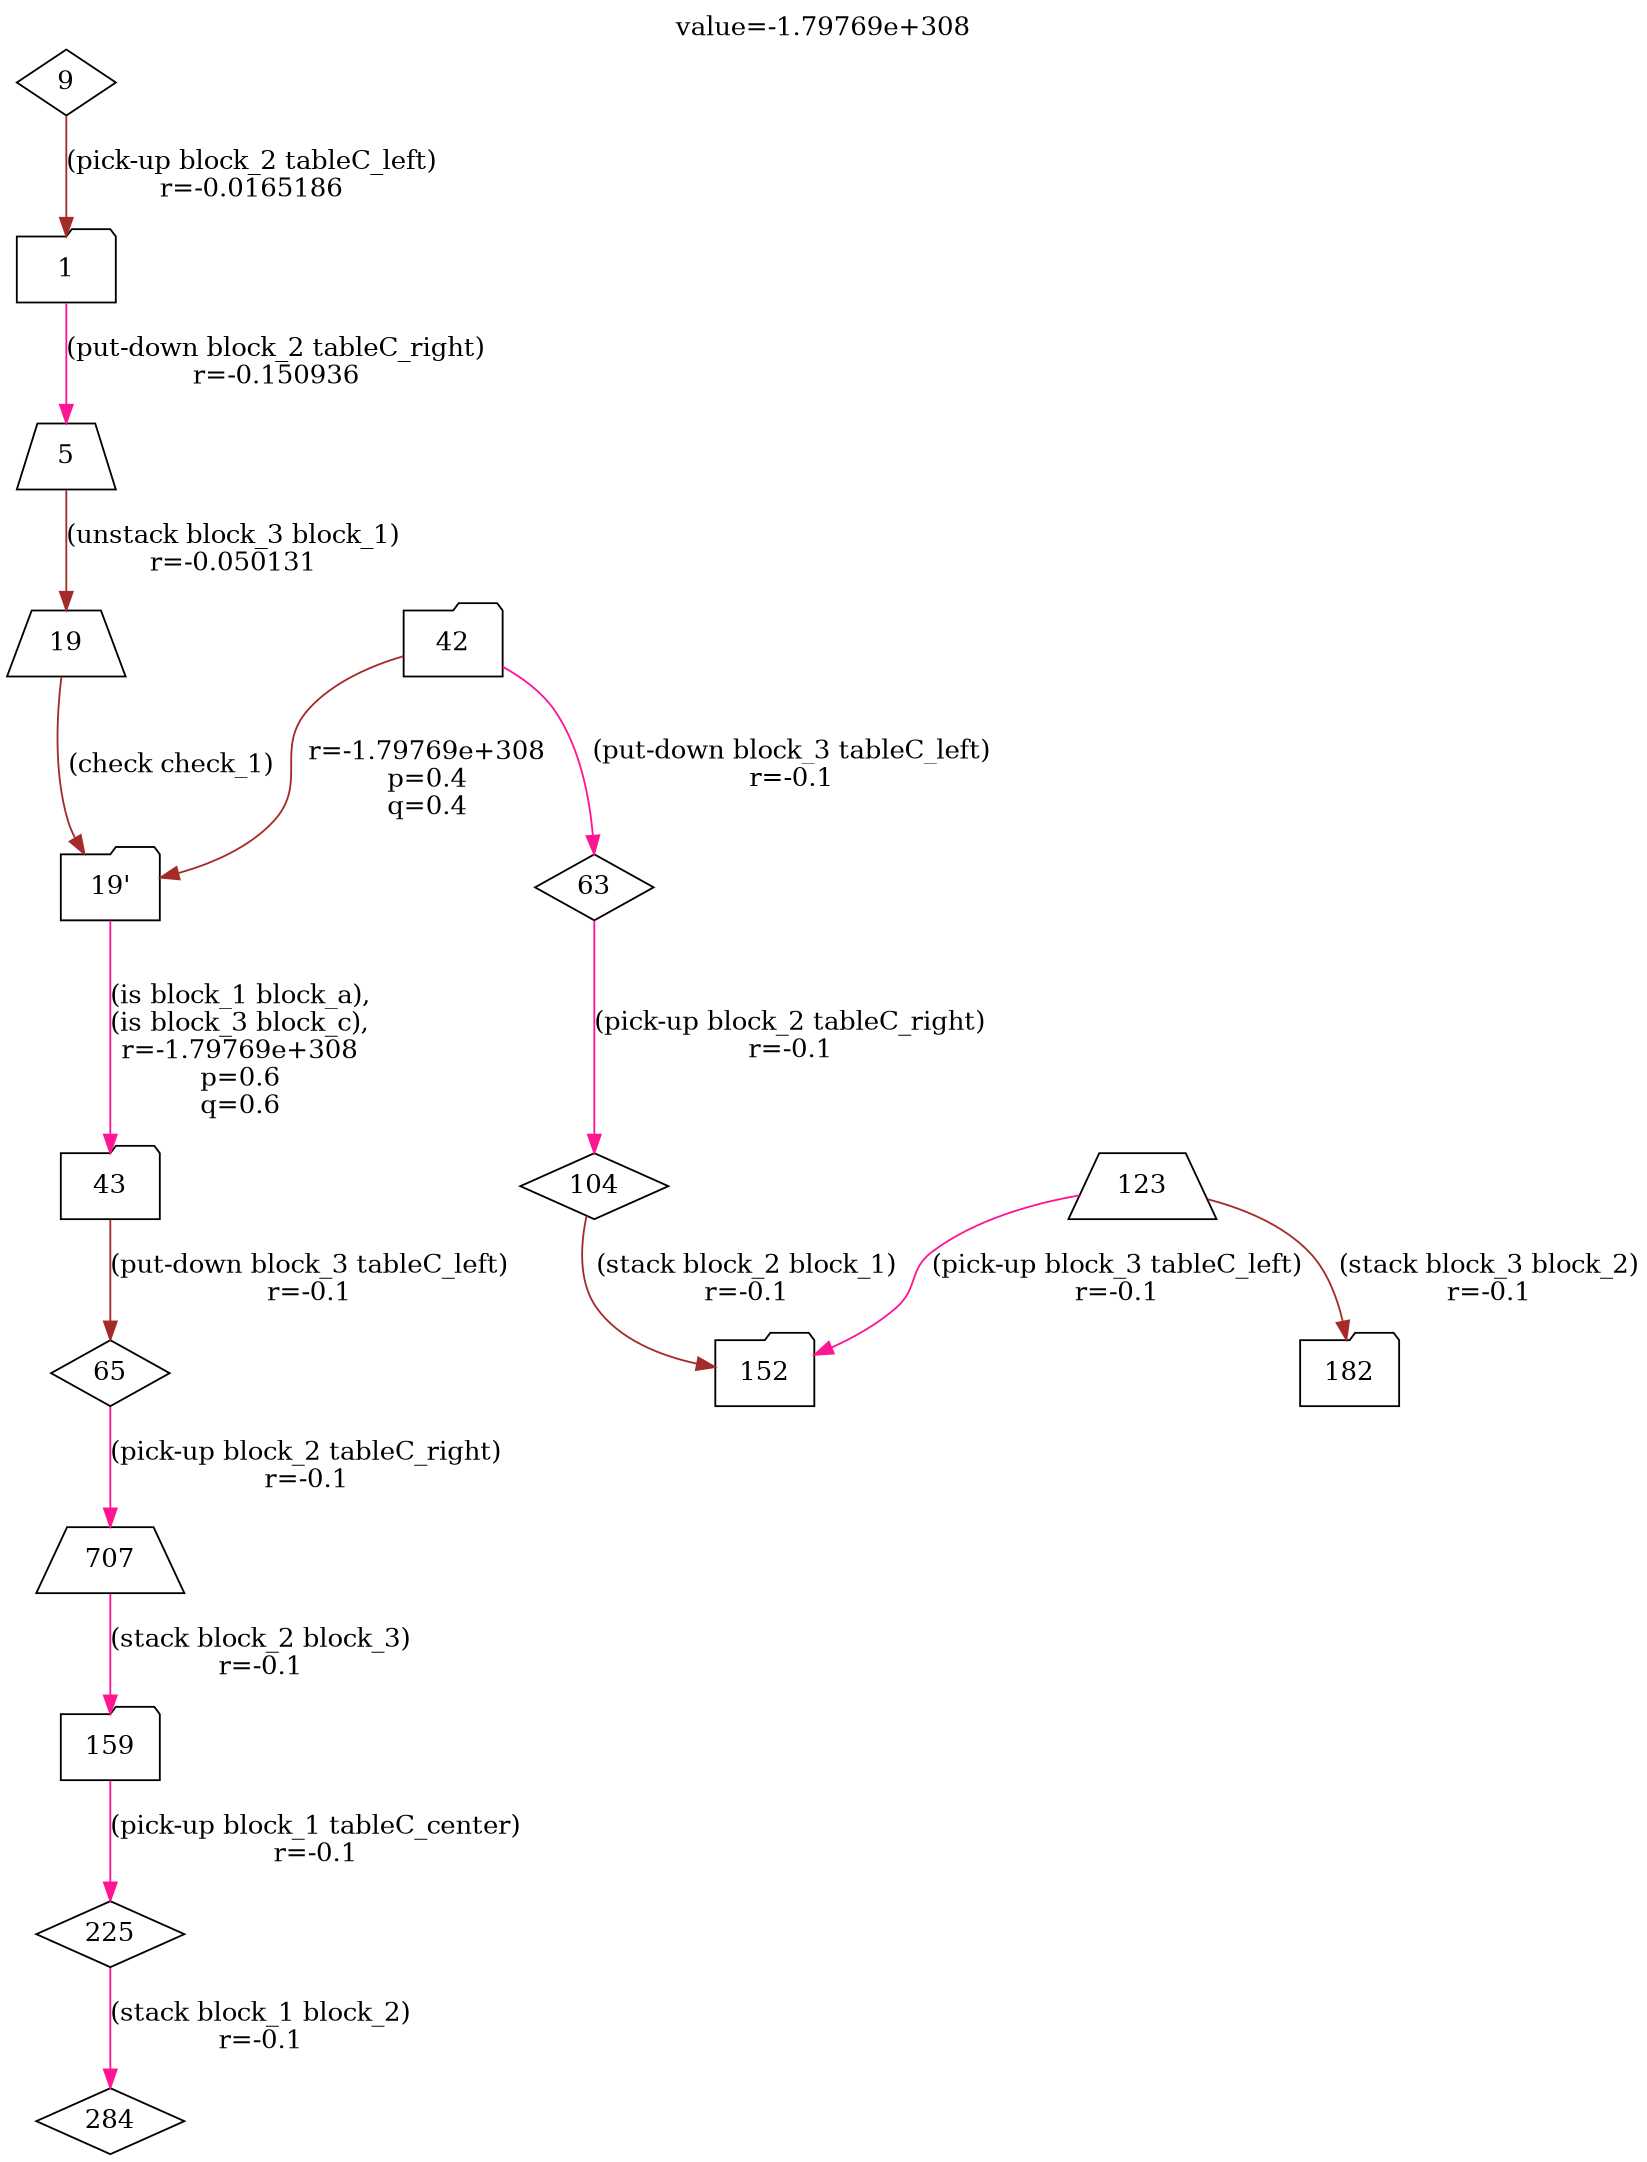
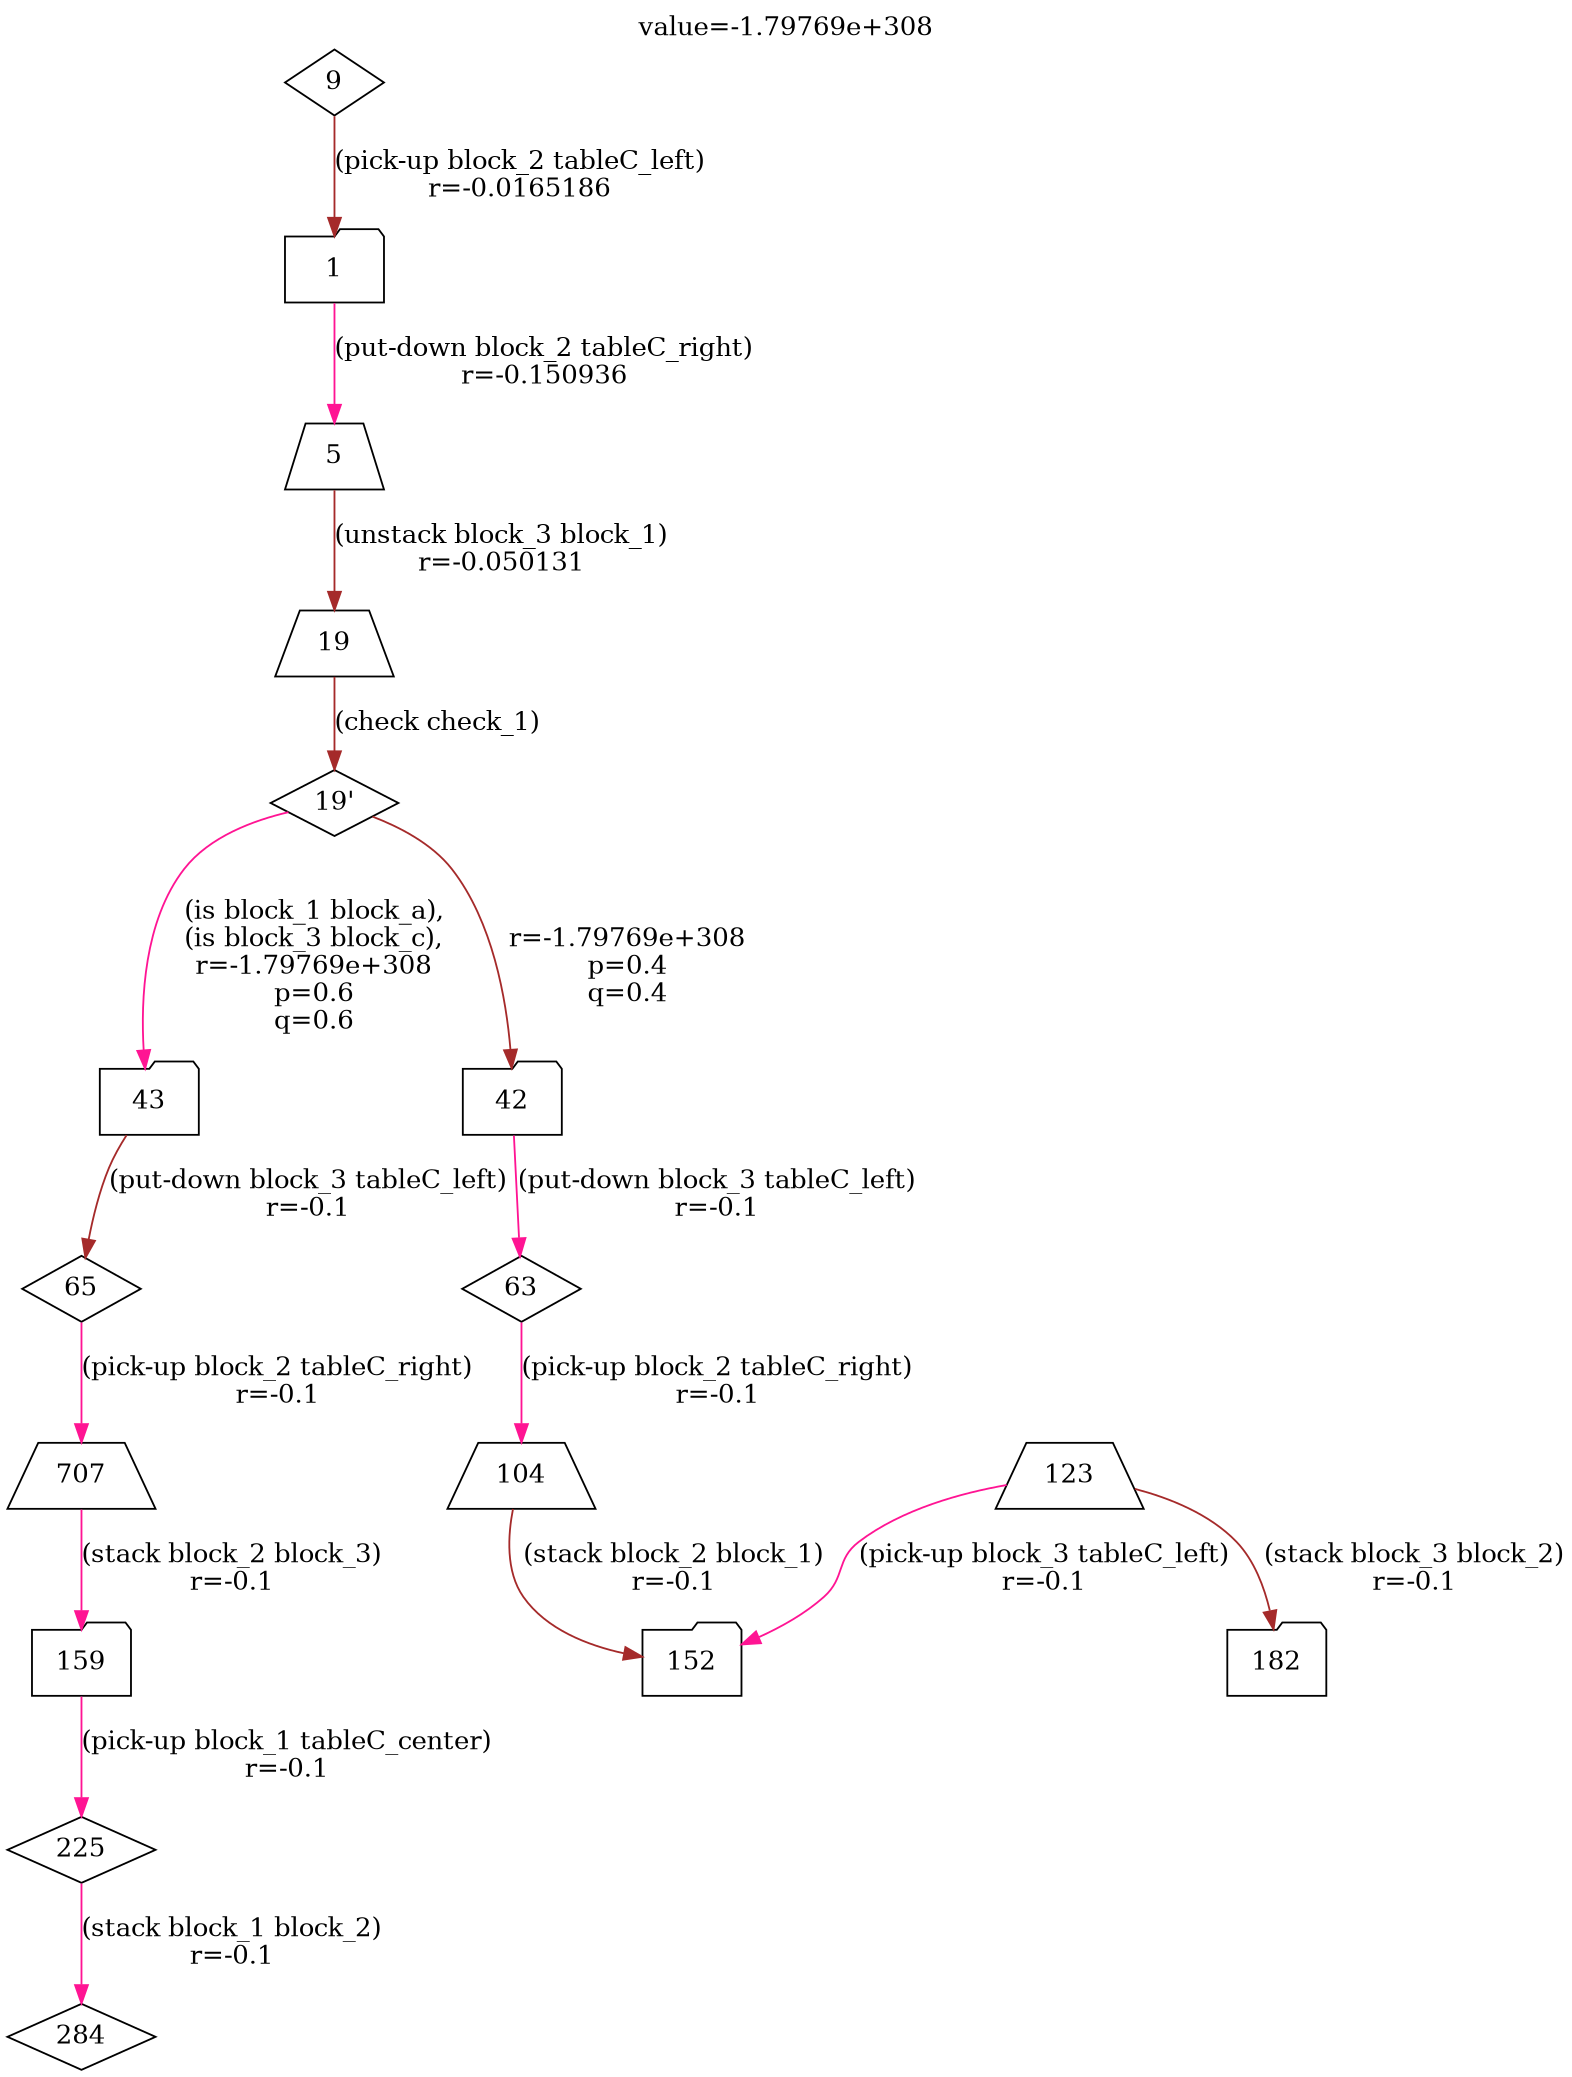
edge "42" -> "19'": reversed
node "19'": shape folder -> diamond
node "104": shape diamond -> trapezium
